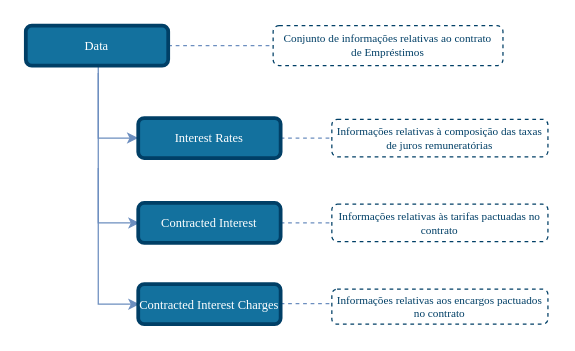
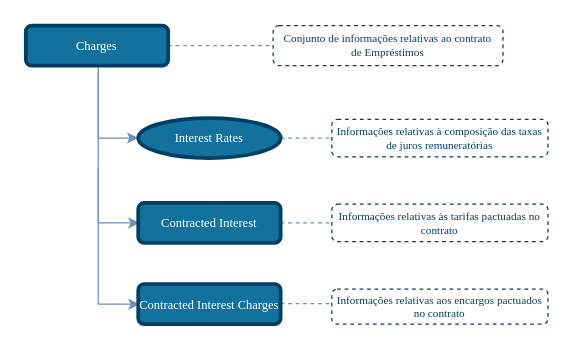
node "Data": label "Data" -> "Charges"
node "Interest Rates": shape rounded rectangle -> ellipse
